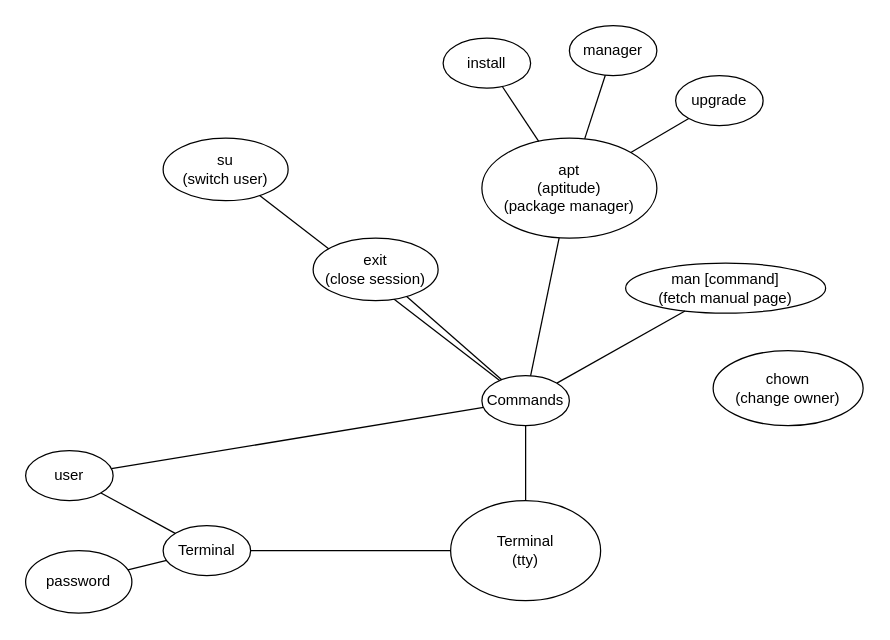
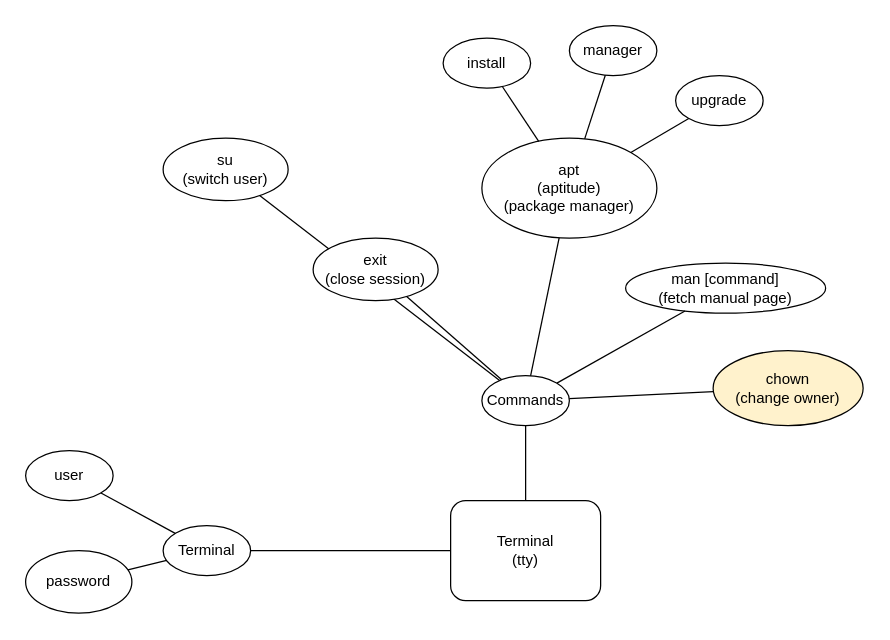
node "chown (change owner)": fillcolor #ffffff -> #fff2cc
edge "Commands" -- "user": now "Commands" -- "chown (change owner)"
node "Terminal (tty)": shape ellipse -> rounded rectangle
